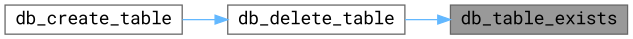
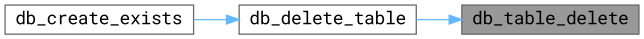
node "db_create_table": label "db_create_table" -> "db_create_exists"
node "db_table_exists": label "db_table_exists" -> "db_table_delete"
